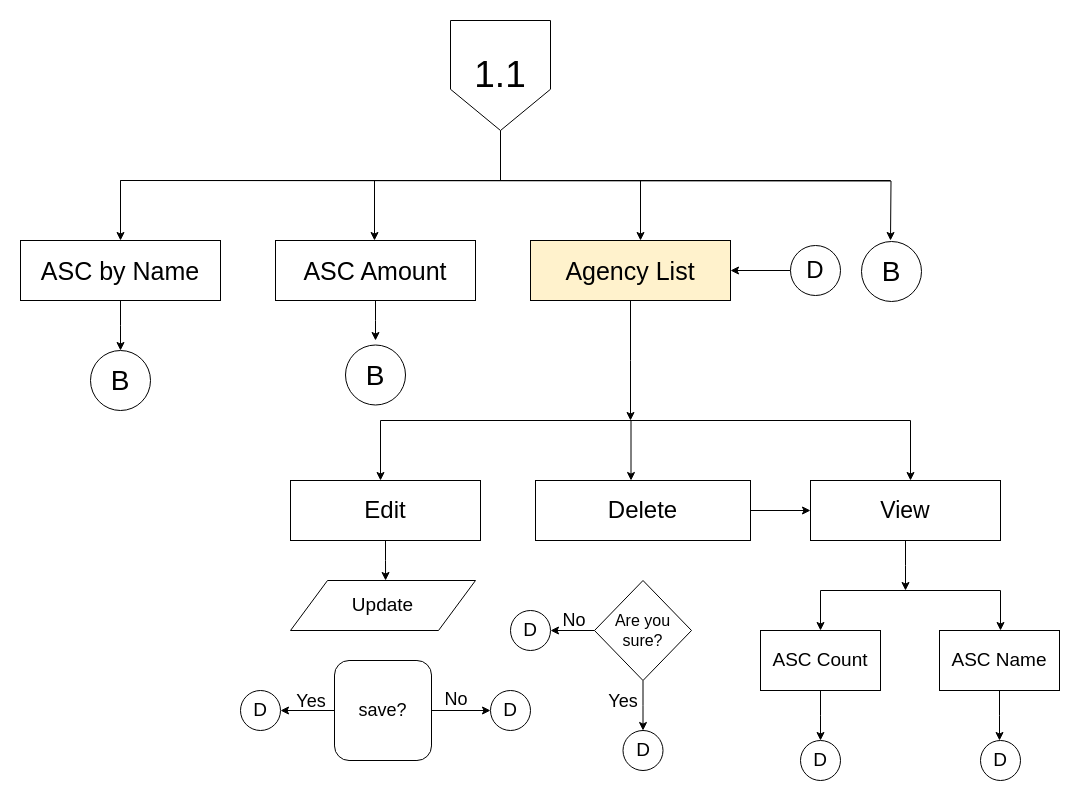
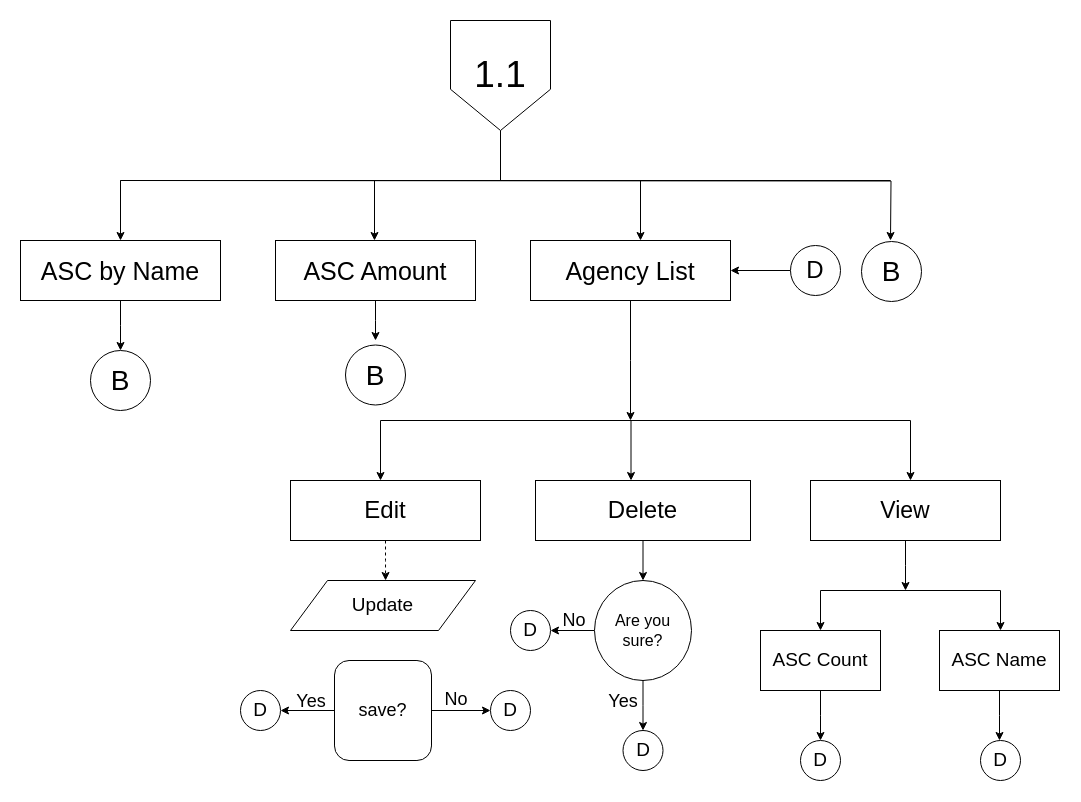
node "Agency List": fillcolor #fff2cc -> #ffffff
edge "Delete" -> "View": now "Delete" -> "Are you sure?"
edge "Edit" -> "Update": style solid -> dashed
node "Are you sure?": shape diamond -> ellipse
